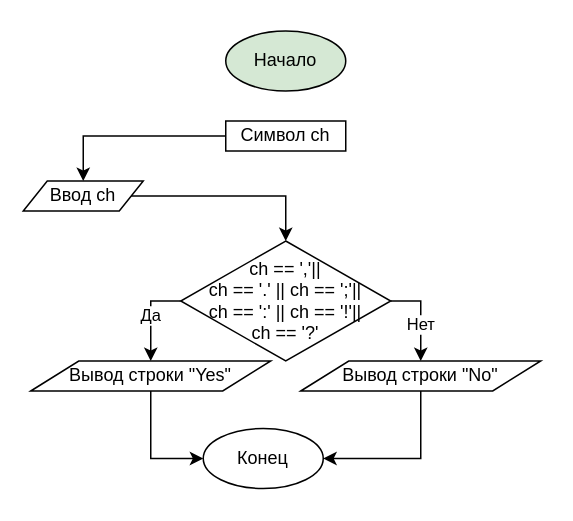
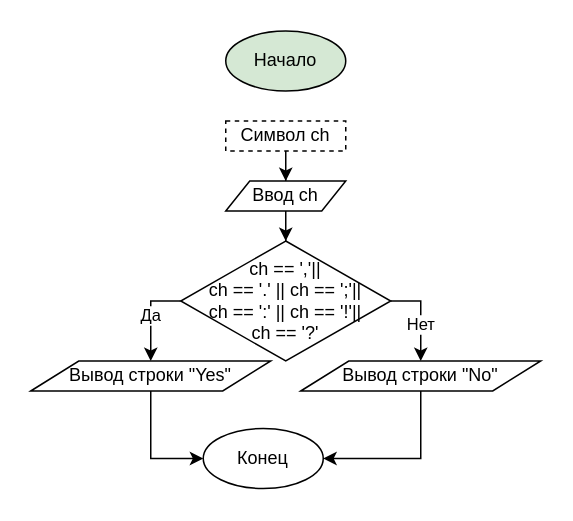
node "Символ ch": style solid -> dashed
node "Ввод ch": moved (83, 196) -> (286, 196)
